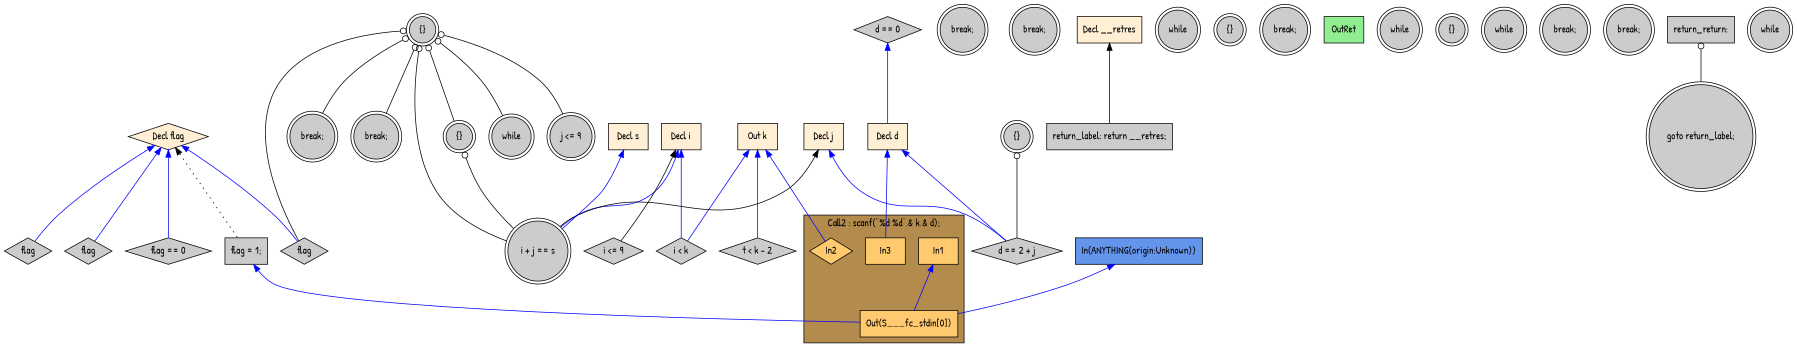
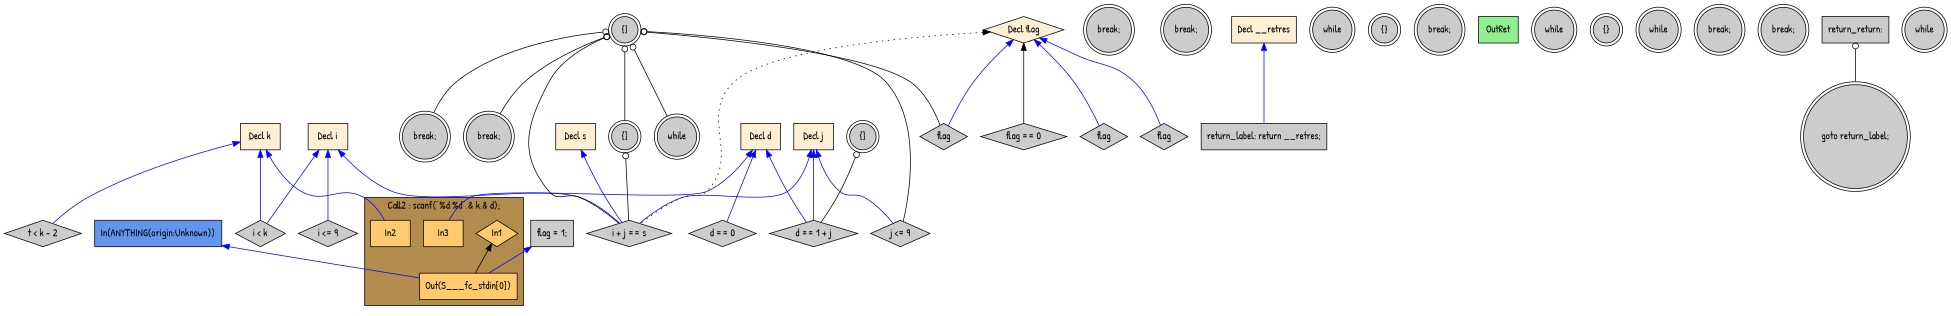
edge "Decl d" -> "d == 0": reversed
edge "return_label: return __retres;" -> "Decl __retres": color #000000 -> #0000ff
node "j <= 9": shape doublecircle -> diamond
node "Out k": label "Out k" -> "Decl k"
edge "j <= 9" -> "Decl j": added
edge "flag = 1;" -> "Decl flag": now "i + j == s" -> "Decl flag"
edge "flag == 0" -> "Decl flag": color #0000ff -> #000000
edge "i + j == s" -> "Decl j": color #000000 -> #0000ff
edge "i <= 9" -> "Decl i": color #000000 -> #0000ff
node "i + j == s": shape doublecircle -> diamond
node "In2": shape diamond -> box
node "In1": shape box -> diamond
node "d == 2 + j": label "d == 2 + j" -> "d == 1 + j"
edge "Out(S___fc_stdin[0])" -> "In1": color #0000ff -> #000000
